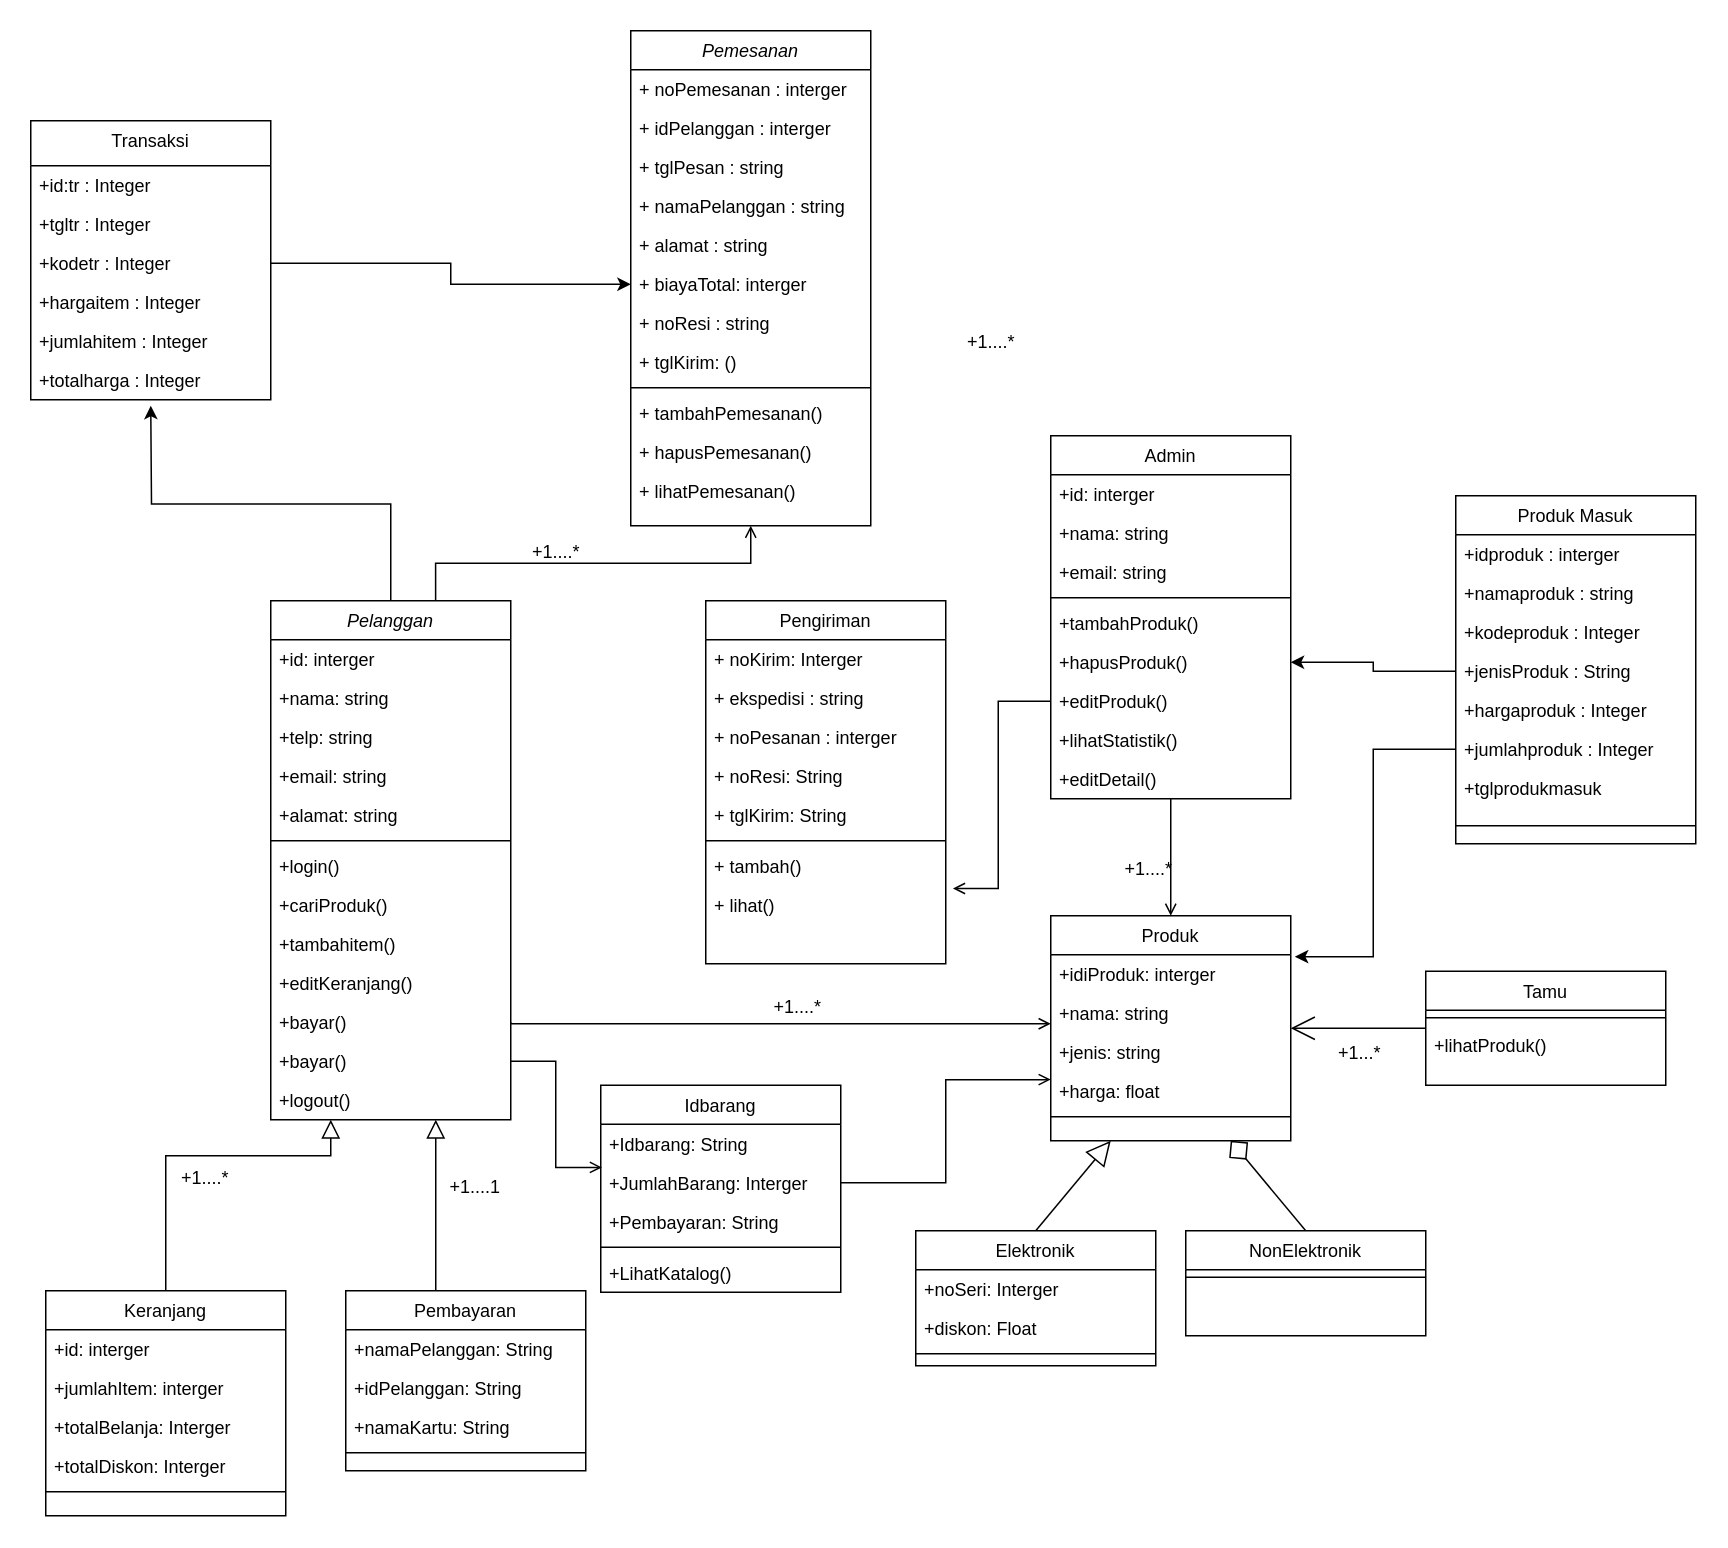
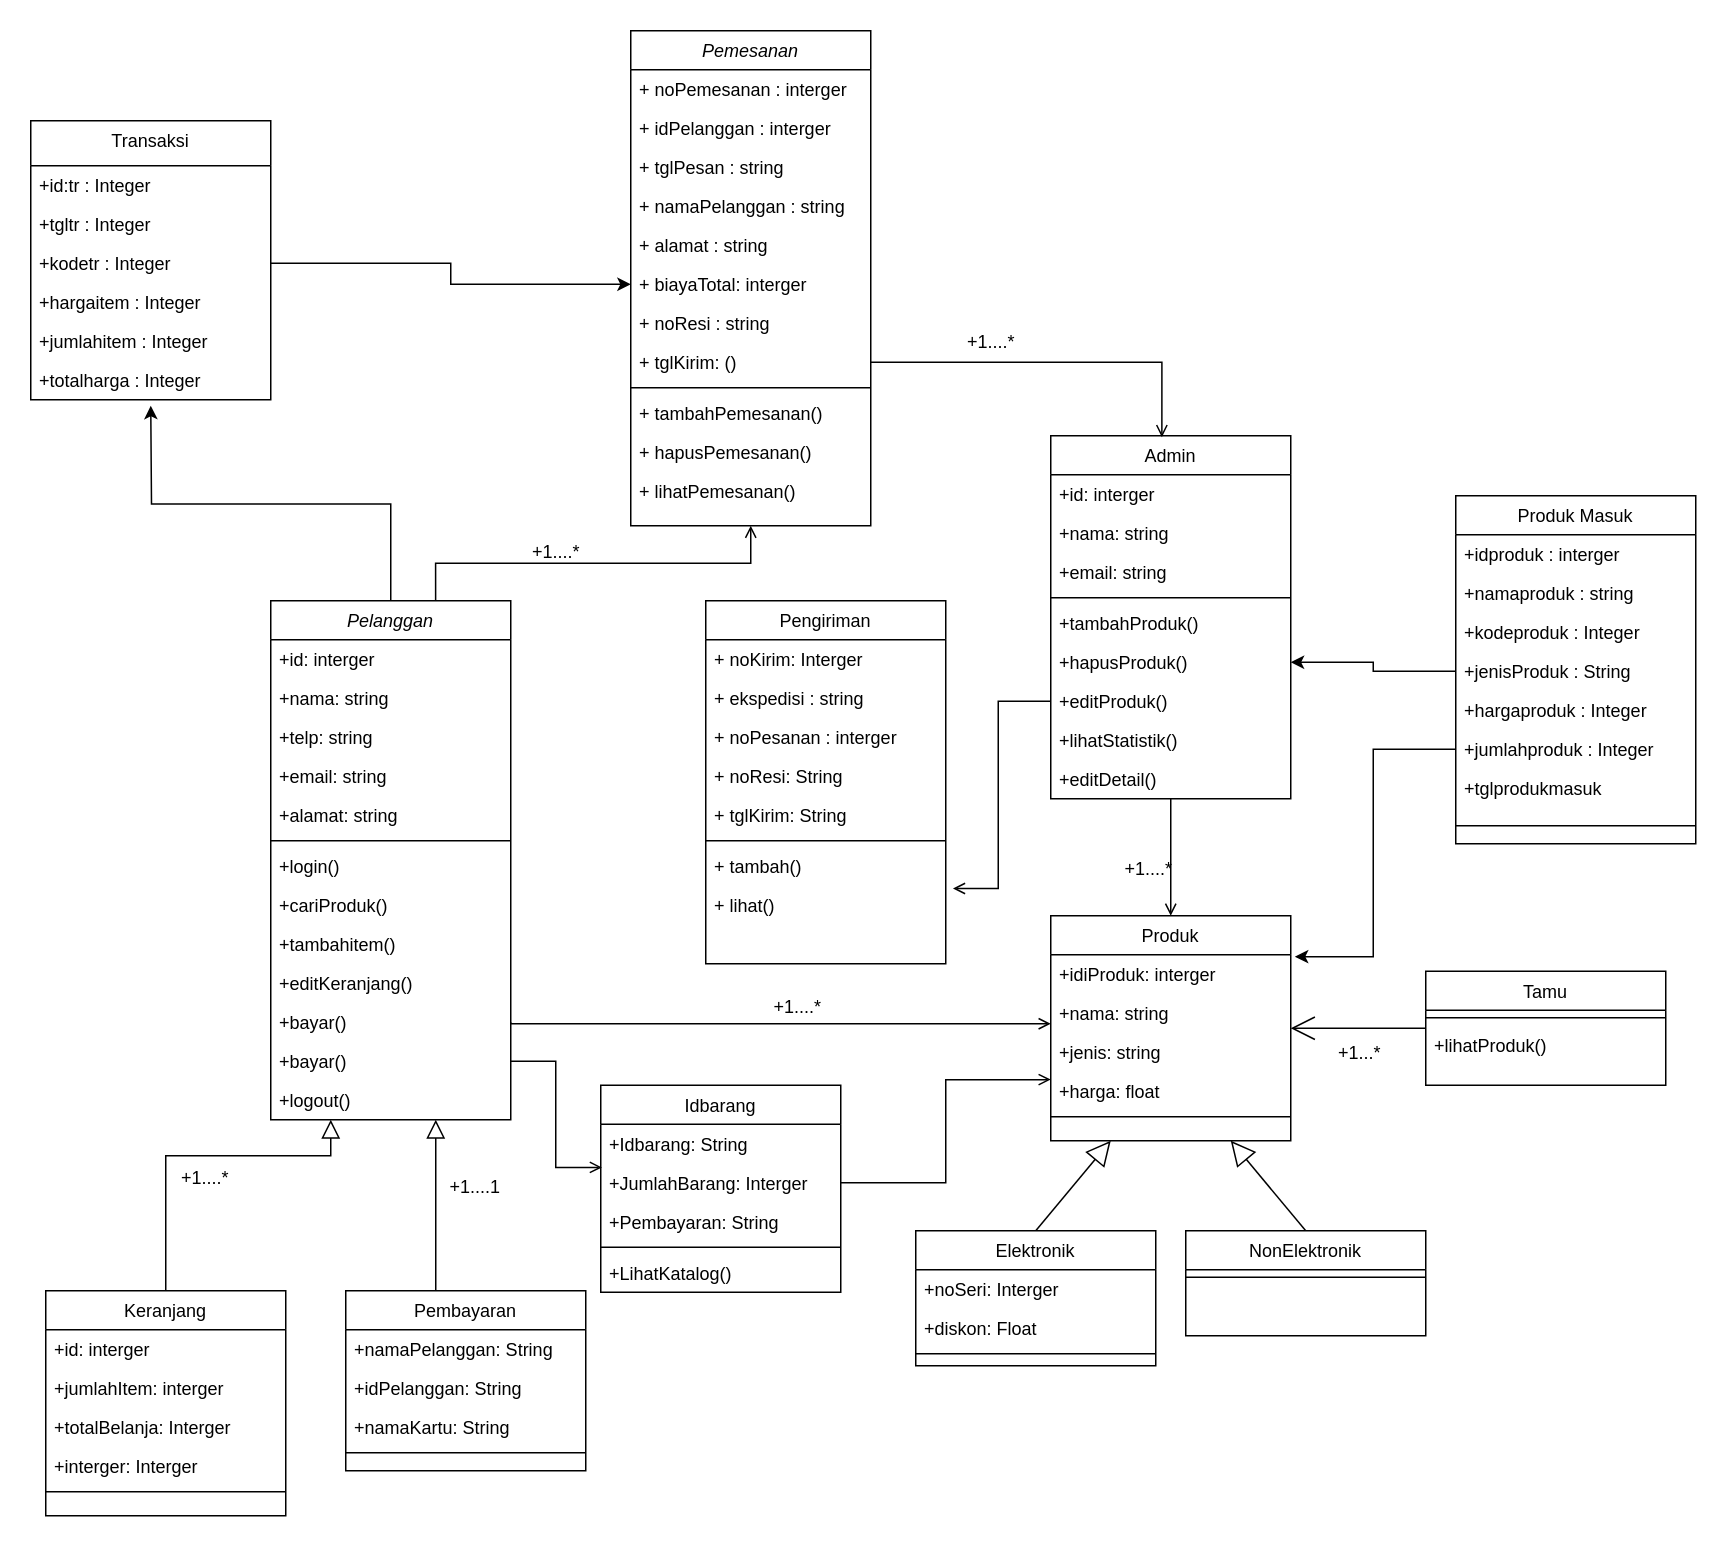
edge "+ tglKirim: ()" -> "Admin": added
edge "NonElektronik" -> "Produk": arrowhead diamond -> block
node "+totalDiskon: Interger": label "+totalDiskon: Interger" -> "+interger: Interger"
